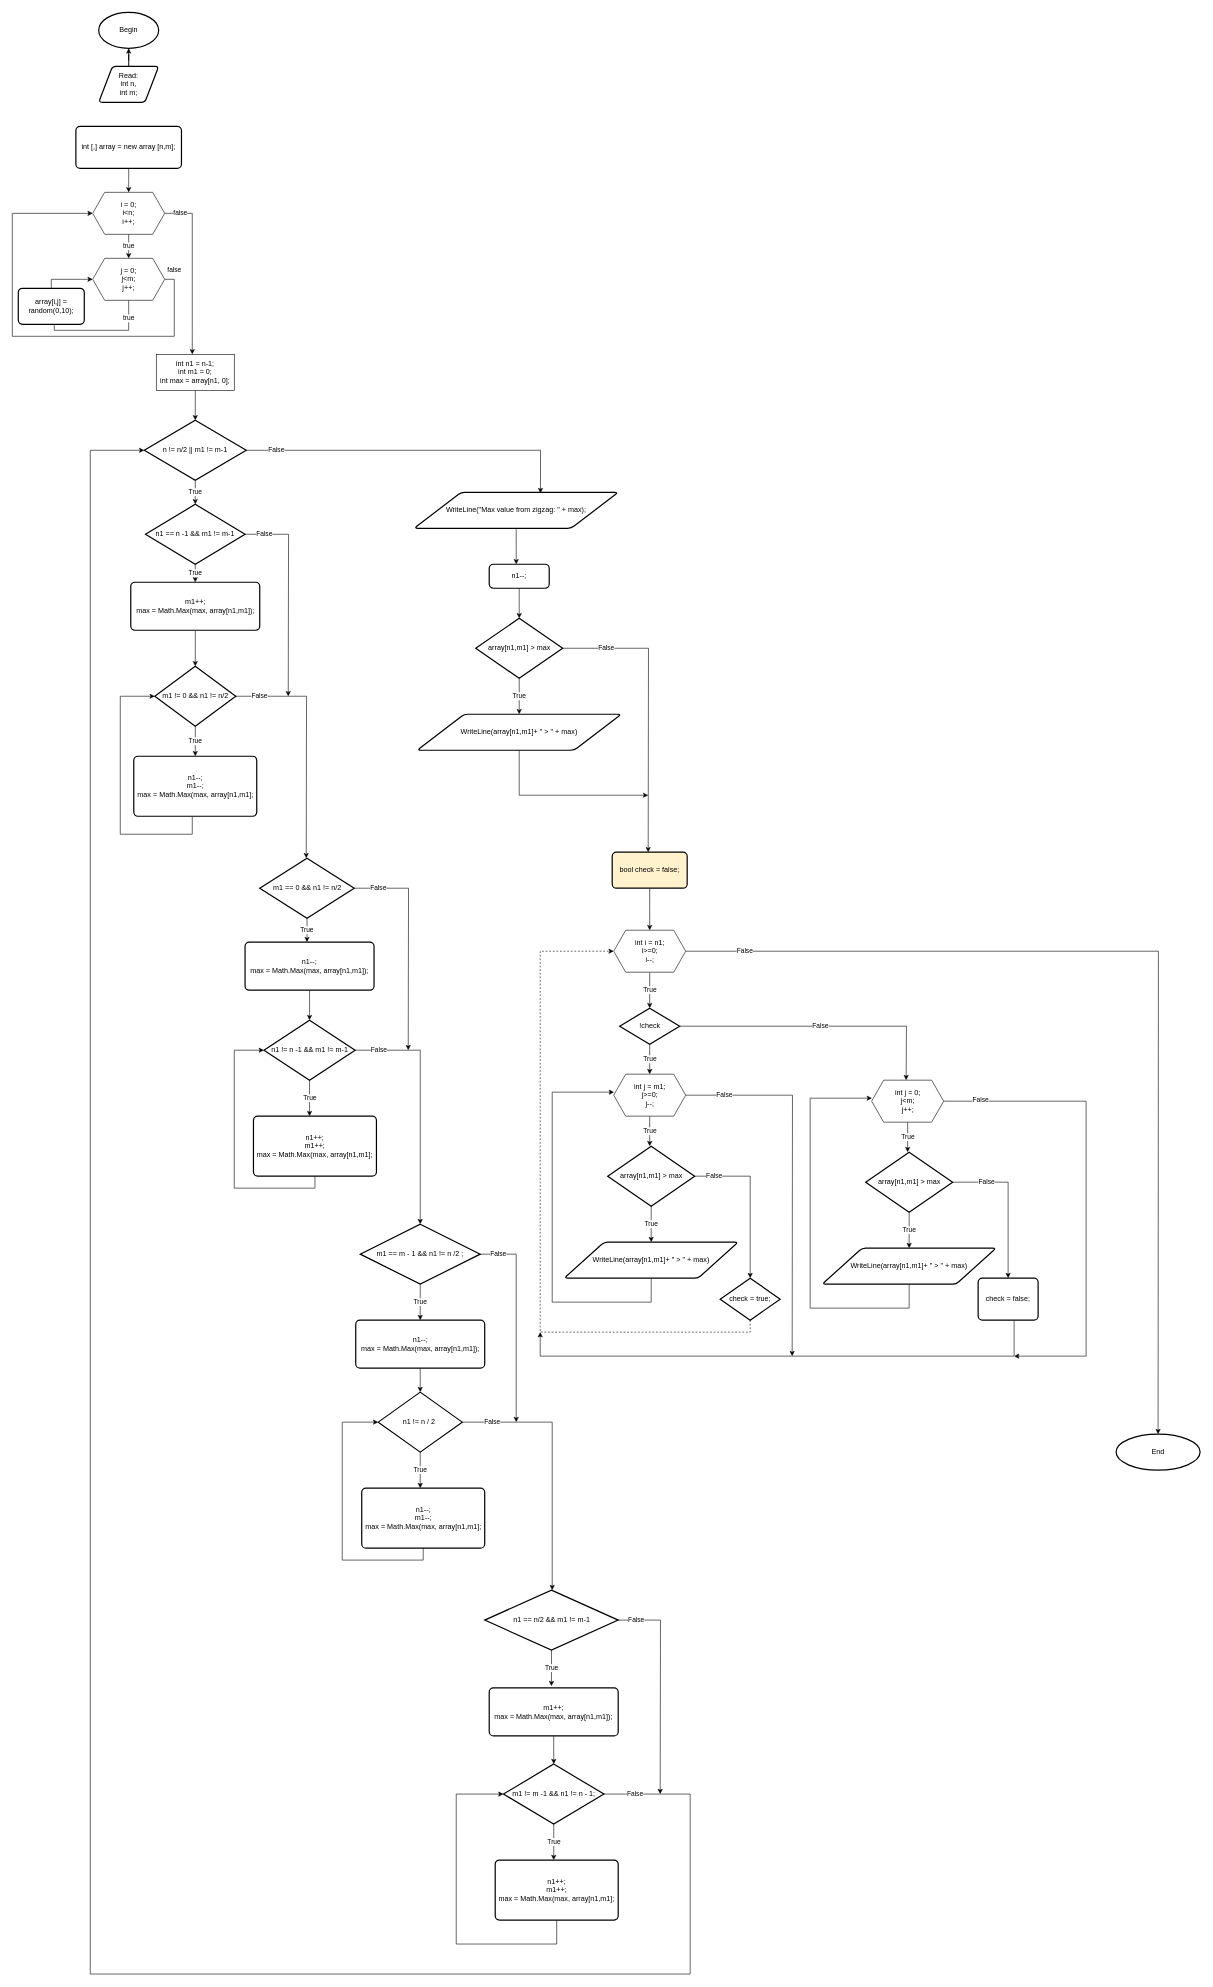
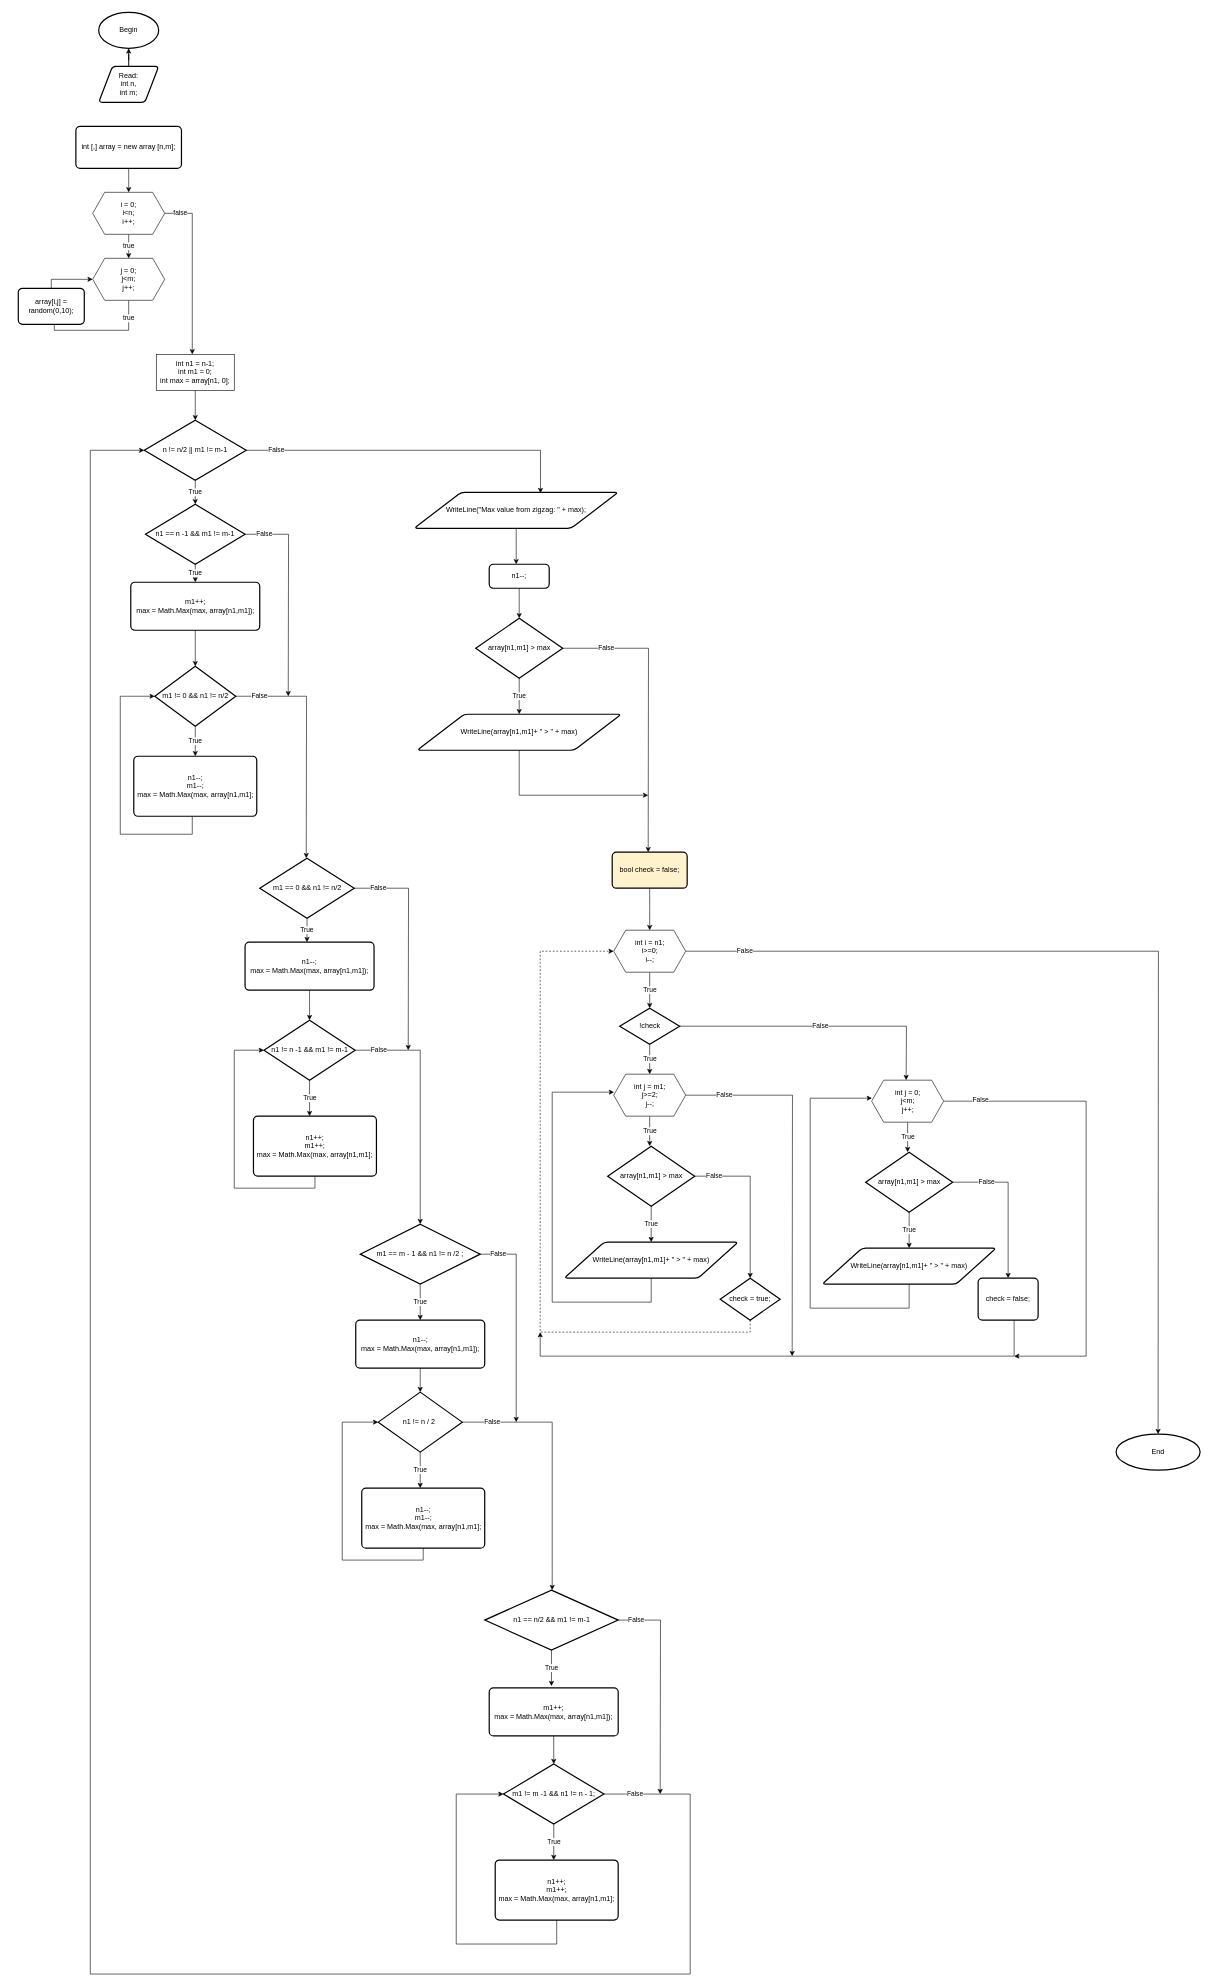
edge "j = 0; j<m; j++;" -> "i = 0; i<n; i++;": removed, label "false"
node "int j = m1; j>=0; j--;": label "int j = m1; j>=0; j--;" -> "int j = m1; j>=2; j--;"
